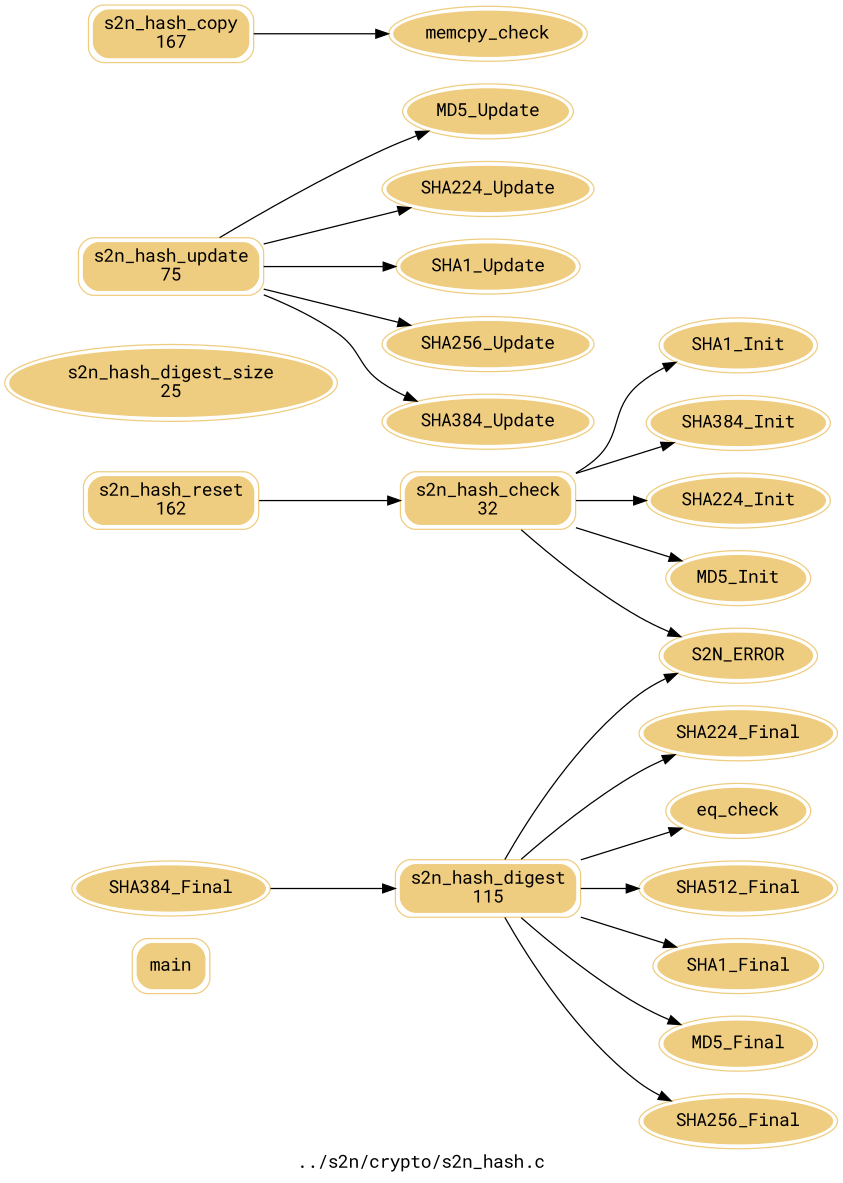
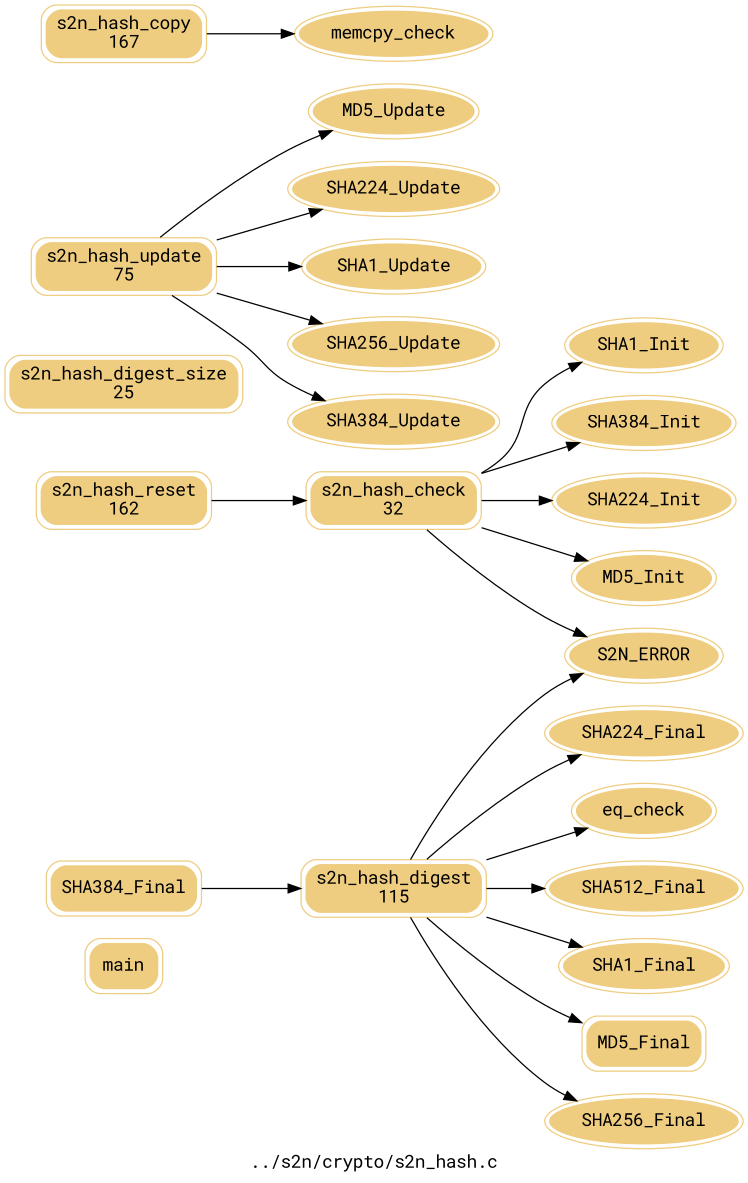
node "s2n_hash_digest_size 25": shape ellipse -> box
node "SHA384_Final": shape ellipse -> box
node "MD5_Final": shape ellipse -> box
